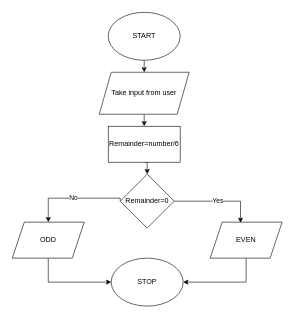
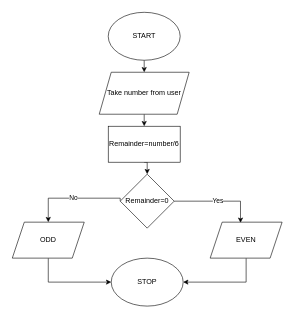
node "Take input from user": label "Take input from user" -> "Take number from user"
